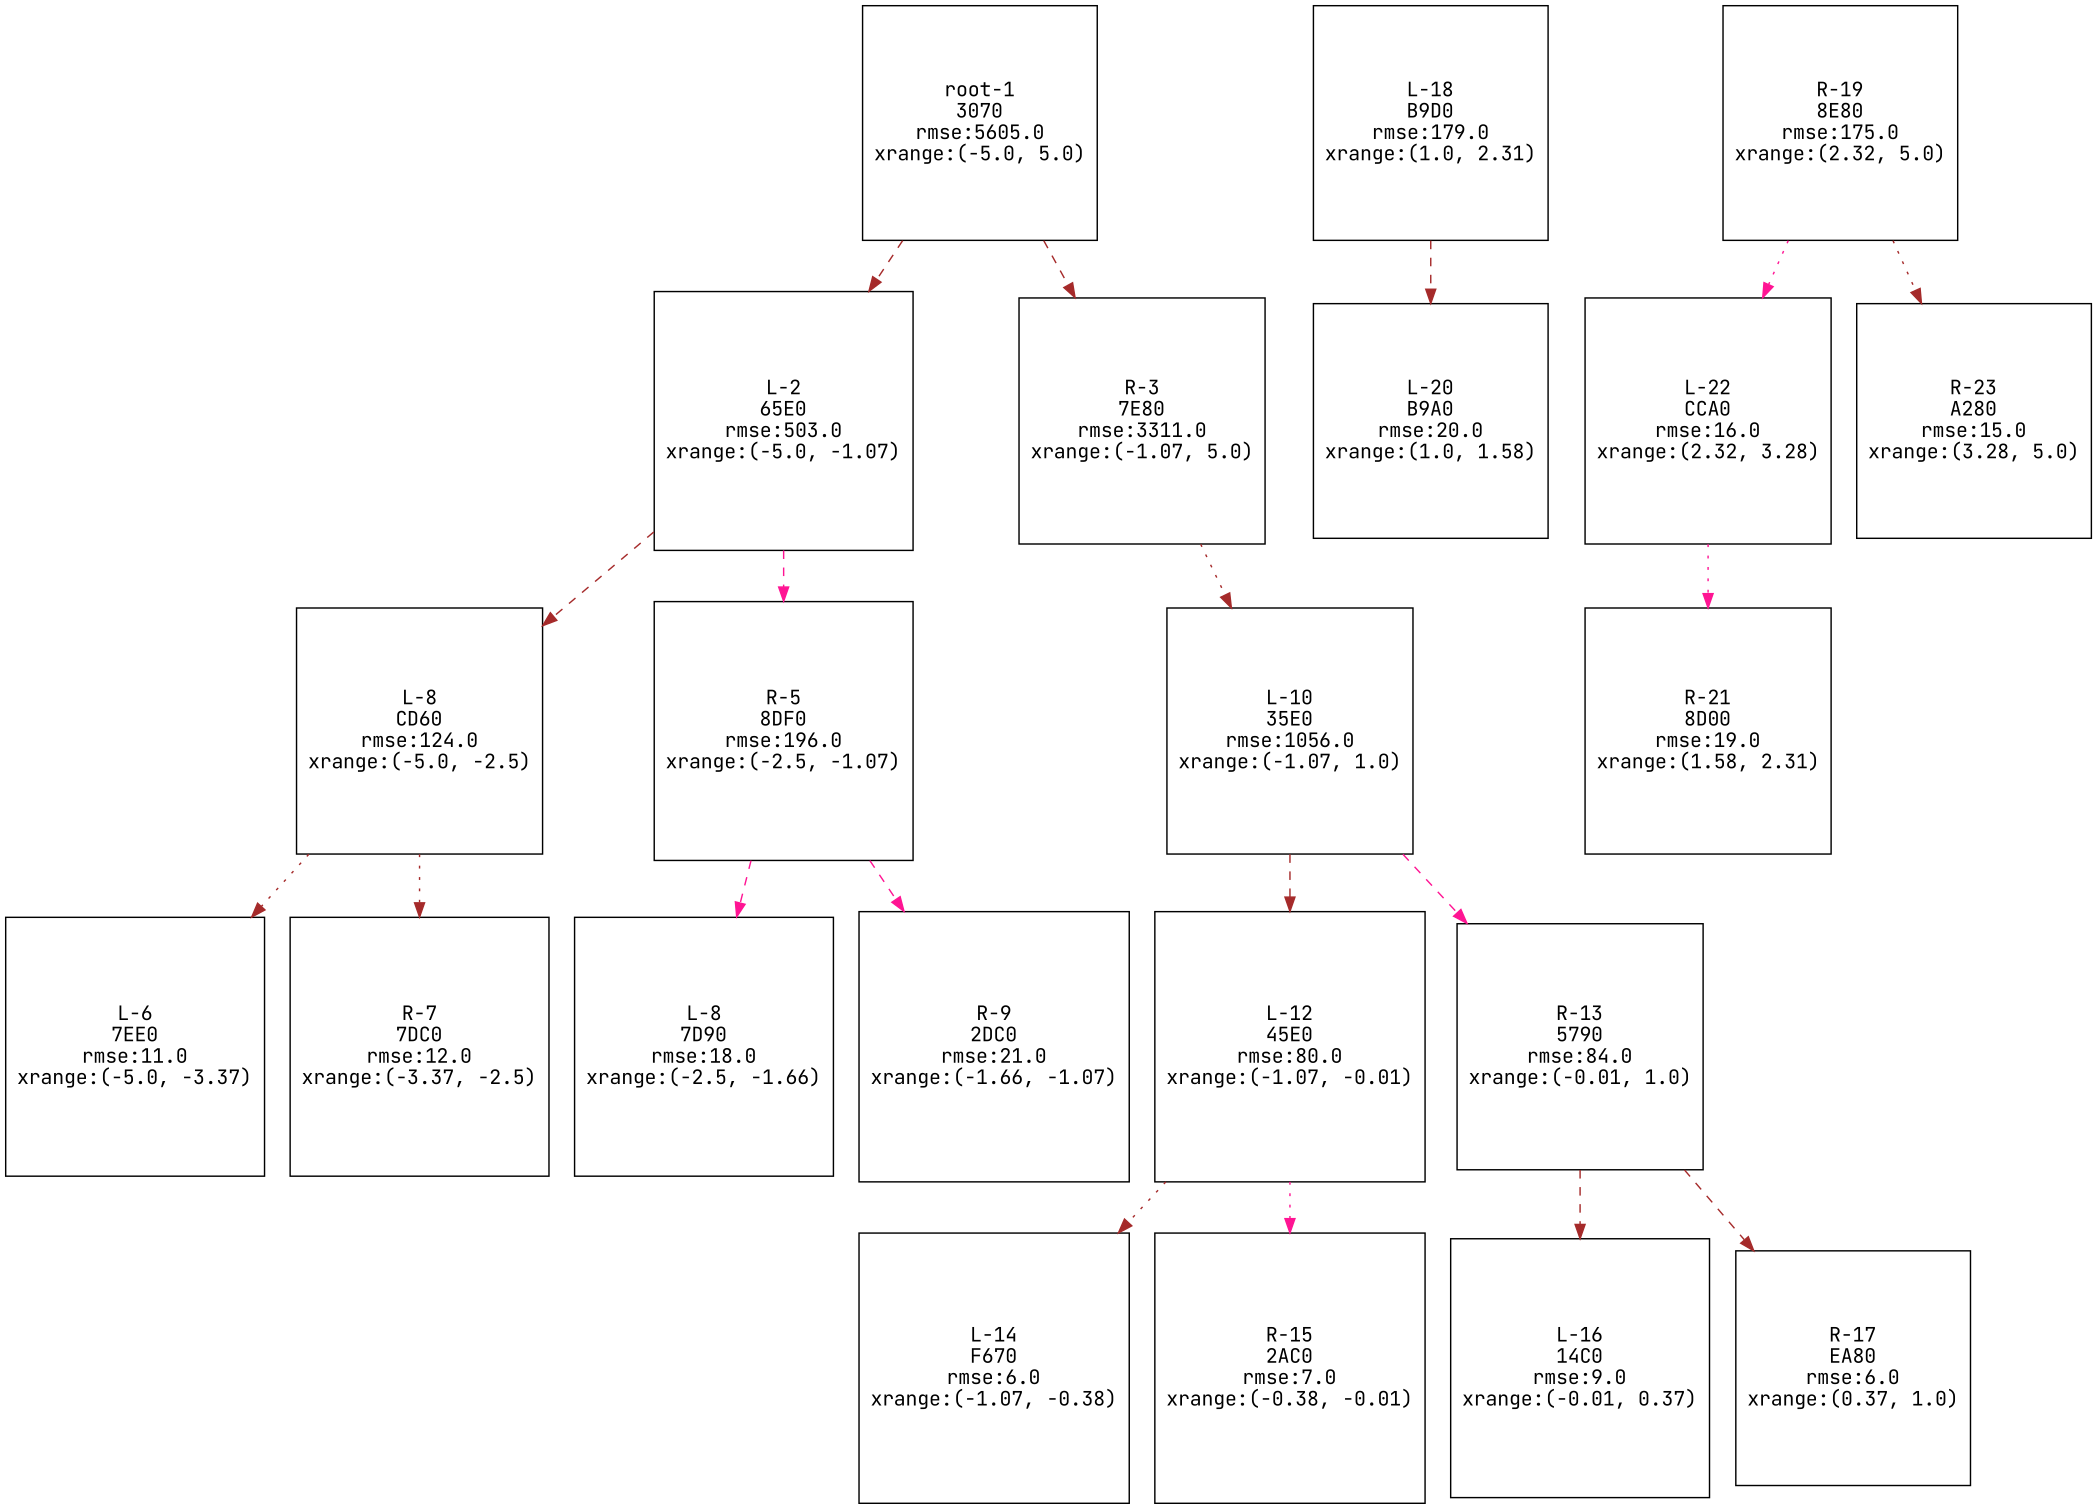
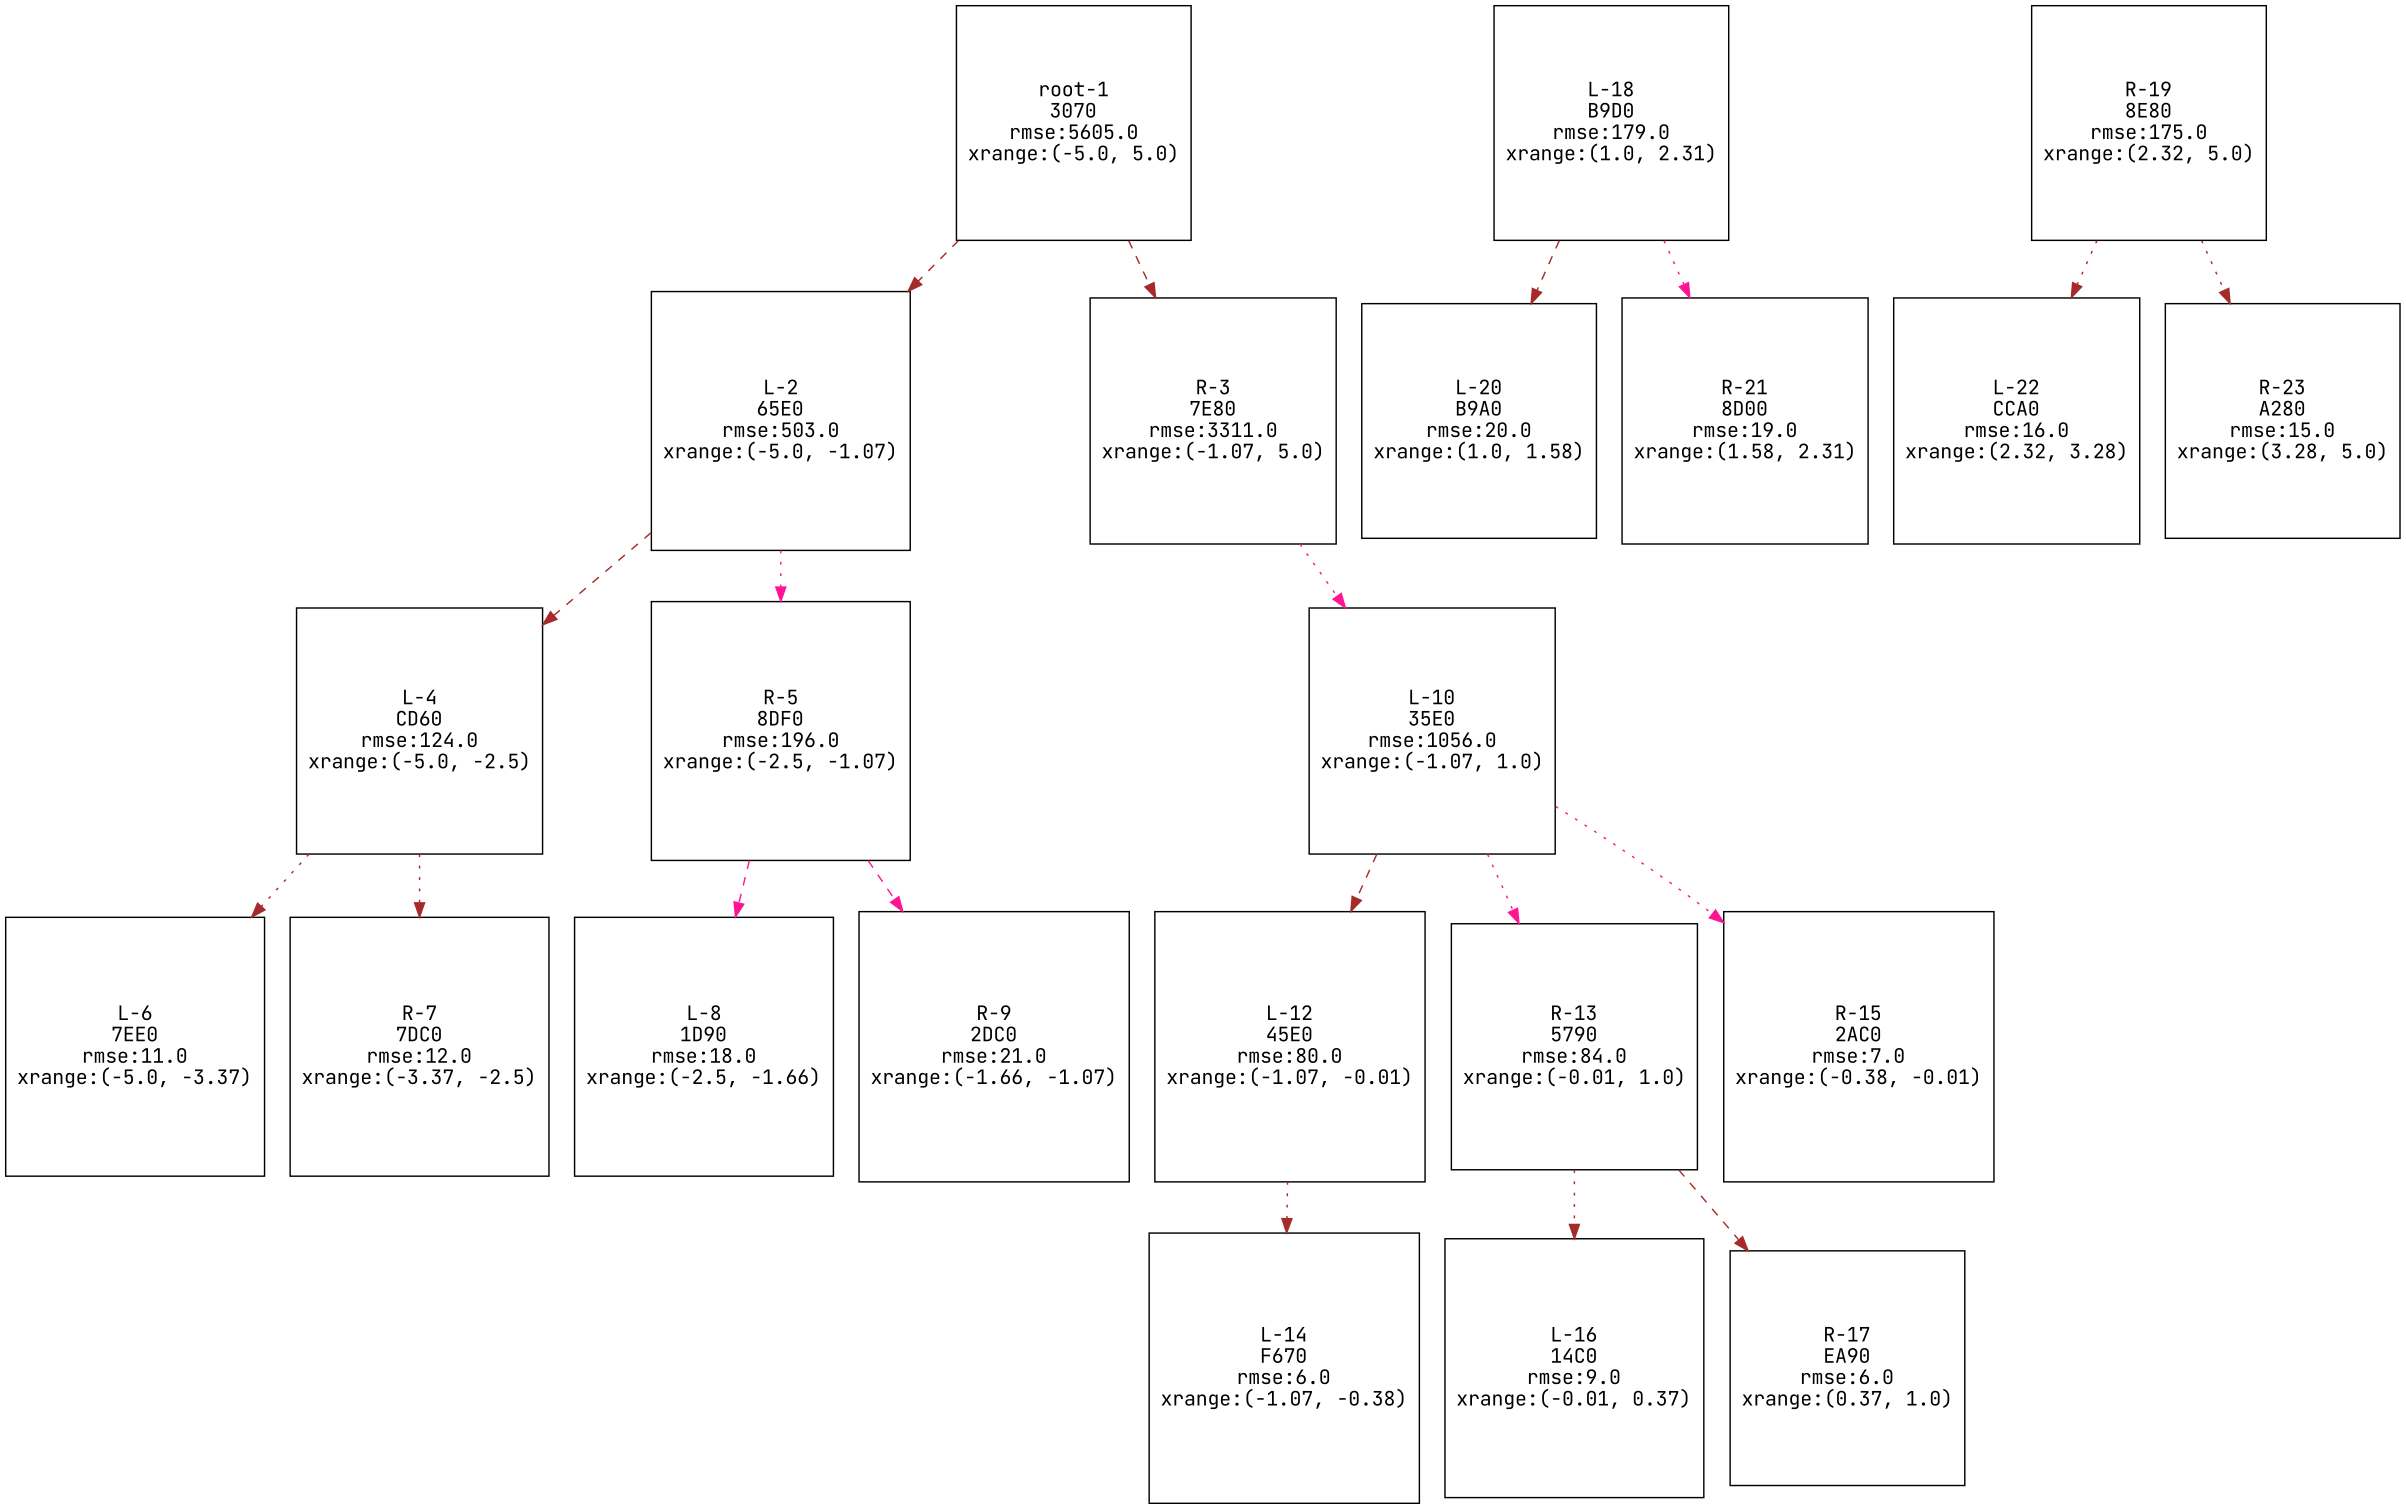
edge "R-19 8E80 rmse:175.0 xrange:(2.32, 5.0)" -> "L-22 CCA0 rmse:16.0 xrange:(2.32, 3.28)": color deeppink -> brown
edge "L-2 65E0 rmse:503.0 xrange:(-5.0, -1.07)" -> "R-5 8DF0 rmse:196.0 xrange:(-2.5, -1.07)": style dashed -> dotted
edge "L-22 CCA0 rmse:16.0 xrange:(2.32, 3.28)" -> "R-21 8D00 rmse:19.0 xrange:(1.58, 2.31)": now "L-18 B9D0 rmse:179.0 xrange:(1.0, 2.31)" -> "R-21 8D00 rmse:19.0 xrange:(1.58, 2.31)"
edge "R-3 7E80 rmse:3311.0 xrange:(-1.07, 5.0)" -> "L-10 35E0 rmse:1056.0 xrange:(-1.07, 1.0)": color brown -> deeppink
node "L-8 CD60 rmse:124.0 xrange:(-5.0, -2.5)": label "L-8 CD60 rmse:124.0 xrange:(-5.0, -2.5)" -> "L-4 CD60 rmse:124.0 xrange:(-5.0, -2.5)"
edge "L-10 35E0 rmse:1056.0 xrange:(-1.07, 1.0)" -> "R-13 5790 rmse:84.0 xrange:(-0.01, 1.0)": style dashed -> dotted
node "L-8 7D90 rmse:18.0 xrange:(-2.5, -1.66)": label "L-8 7D90 rmse:18.0 xrange:(-2.5, -1.66)" -> "L-8 1D90 rmse:18.0 xrange:(-2.5, -1.66)"
edge "R-13 5790 rmse:84.0 xrange:(-0.01, 1.0)" -> "L-16 14C0 rmse:9.0 xrange:(-0.01, 0.37)": style dashed -> dotted
edge "L-12 45E0 rmse:80.0 xrange:(-1.07, -0.01)" -> "R-15 2AC0 rmse:7.0 xrange:(-0.38, -0.01)": now "L-10 35E0 rmse:1056.0 xrange:(-1.07, 1.0)" -> "R-15 2AC0 rmse:7.0 xrange:(-0.38, -0.01)"
node "R-17 EA80 rmse:6.0 xrange:(0.37, 1.0)": label "R-17 EA80 rmse:6.0 xrange:(0.37, 1.0)" -> "R-17 EA90 rmse:6.0 xrange:(0.37, 1.0)"
